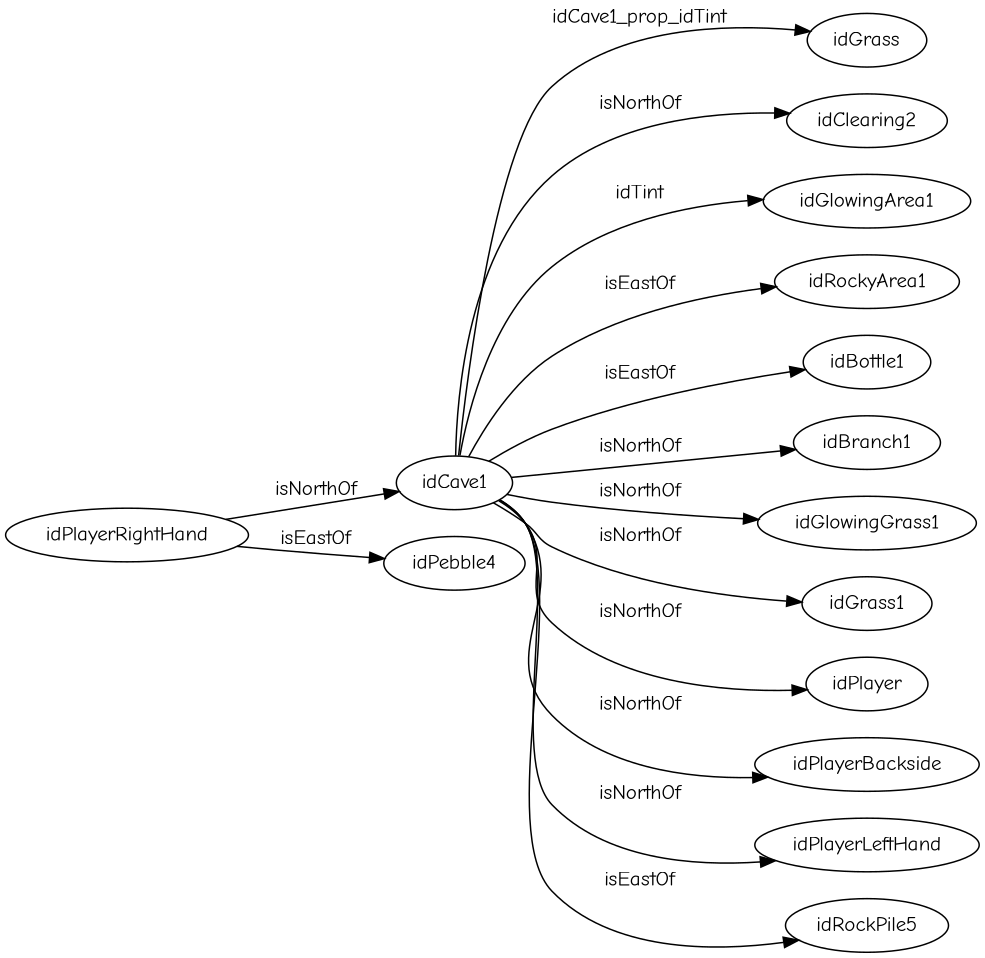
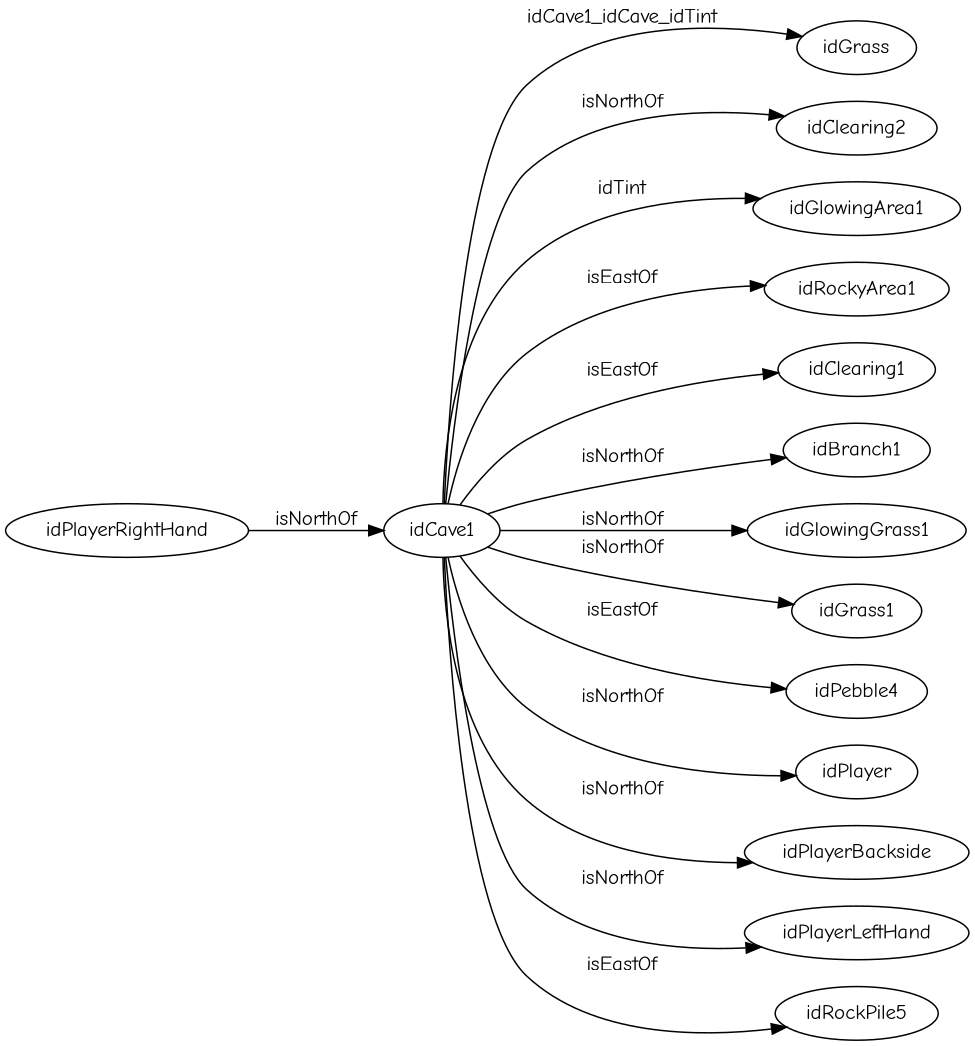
edge "idCave1" -> "idGrass": label "idCave1_prop_idTint" -> "idCave1_idCave_idTint"
node "idBottle1": label "idBottle1" -> "idClearing1"
edge "idPlayerRightHand" -> "idPebble4": now "idCave1" -> "idPebble4"
